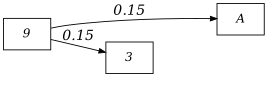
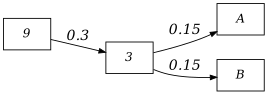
edge "9" -> "A": now "3" -> "A"
edge "9" -> "3": label "0.15" -> "0.3"
node "B": added
